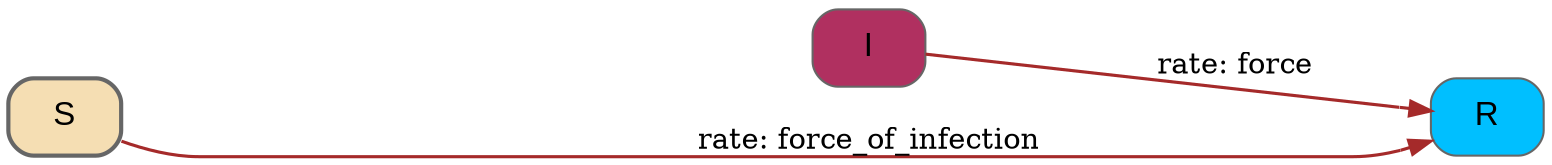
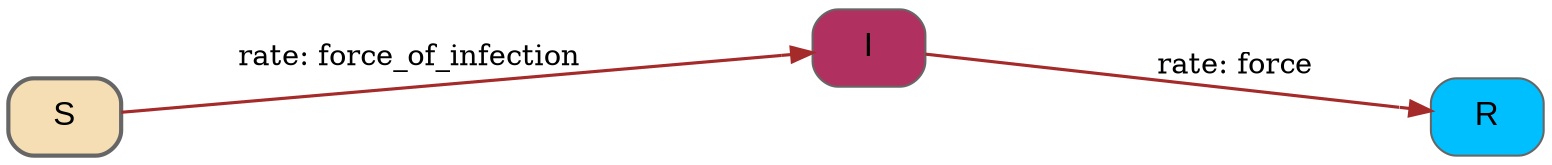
edge "S" -- "R": now "S" -- "I"
